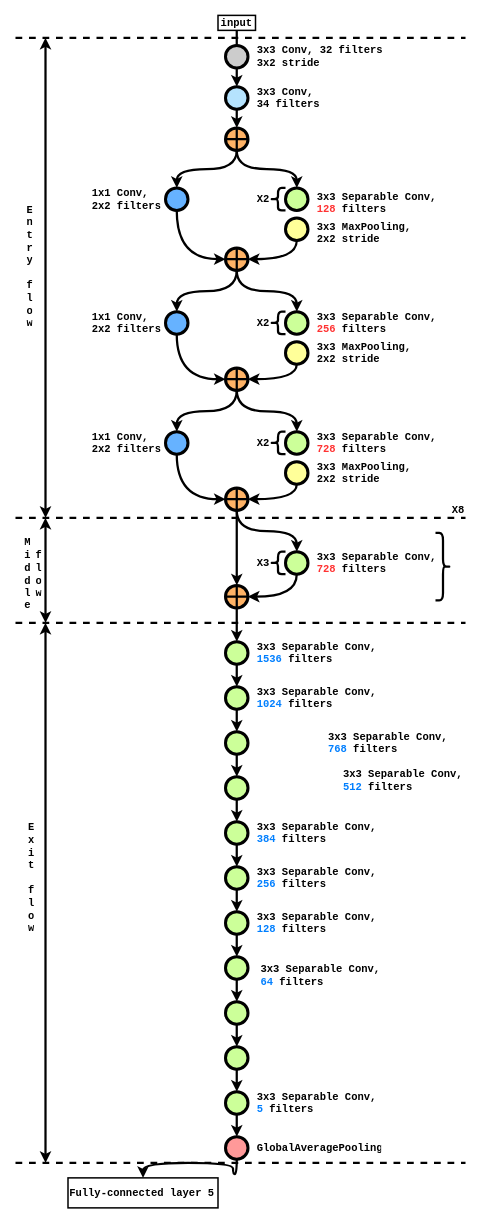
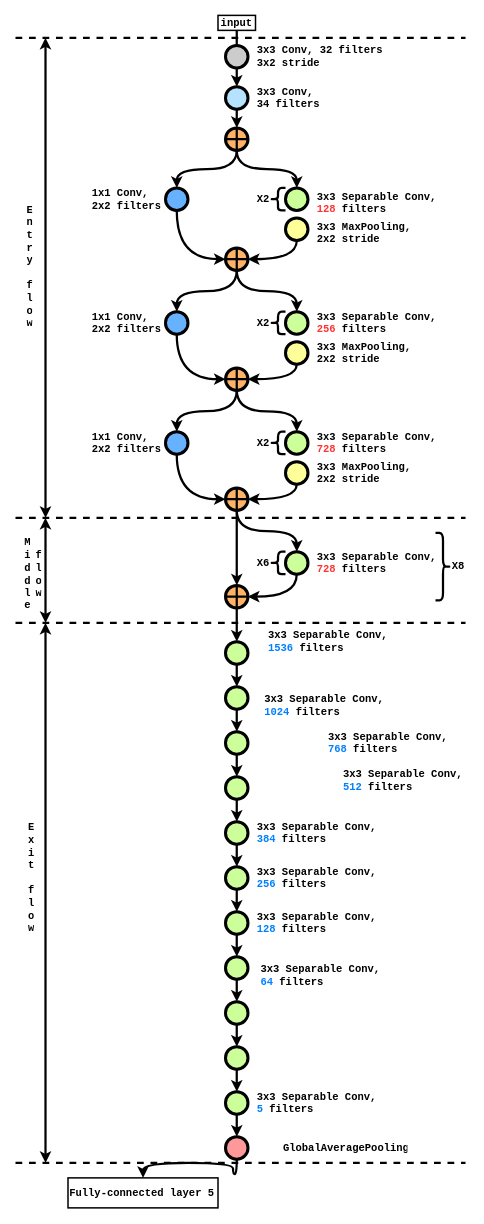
node "X8": moved (458, 510) -> (458, 567)
node "X3": label "X3" -> "X6"
node "3x3 Separable Conv, 1536 filters": moved (318, 653) -> (329, 642)
node "3x3 Separable Conv, 1024 filters": moved (318, 698) -> (326, 705)
node "GlobalAveragePooling": moved (318, 1148) -> (344, 1148)
